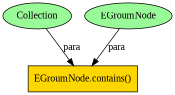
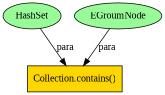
node "Collection": label "Collection" -> "HashSet"
node "EGroumNode.contains()": label "EGroumNode.contains()" -> "Collection.contains()"
